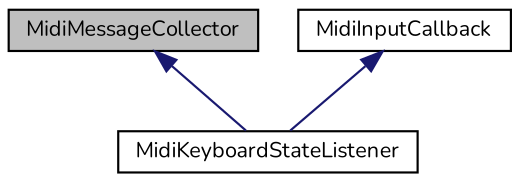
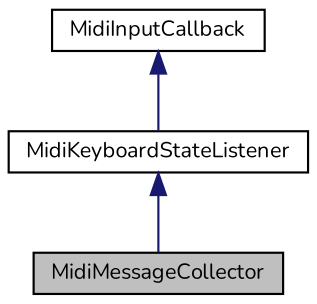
edge "MidiKeyboardStateListener" -> "MidiMessageCollector": reversed
